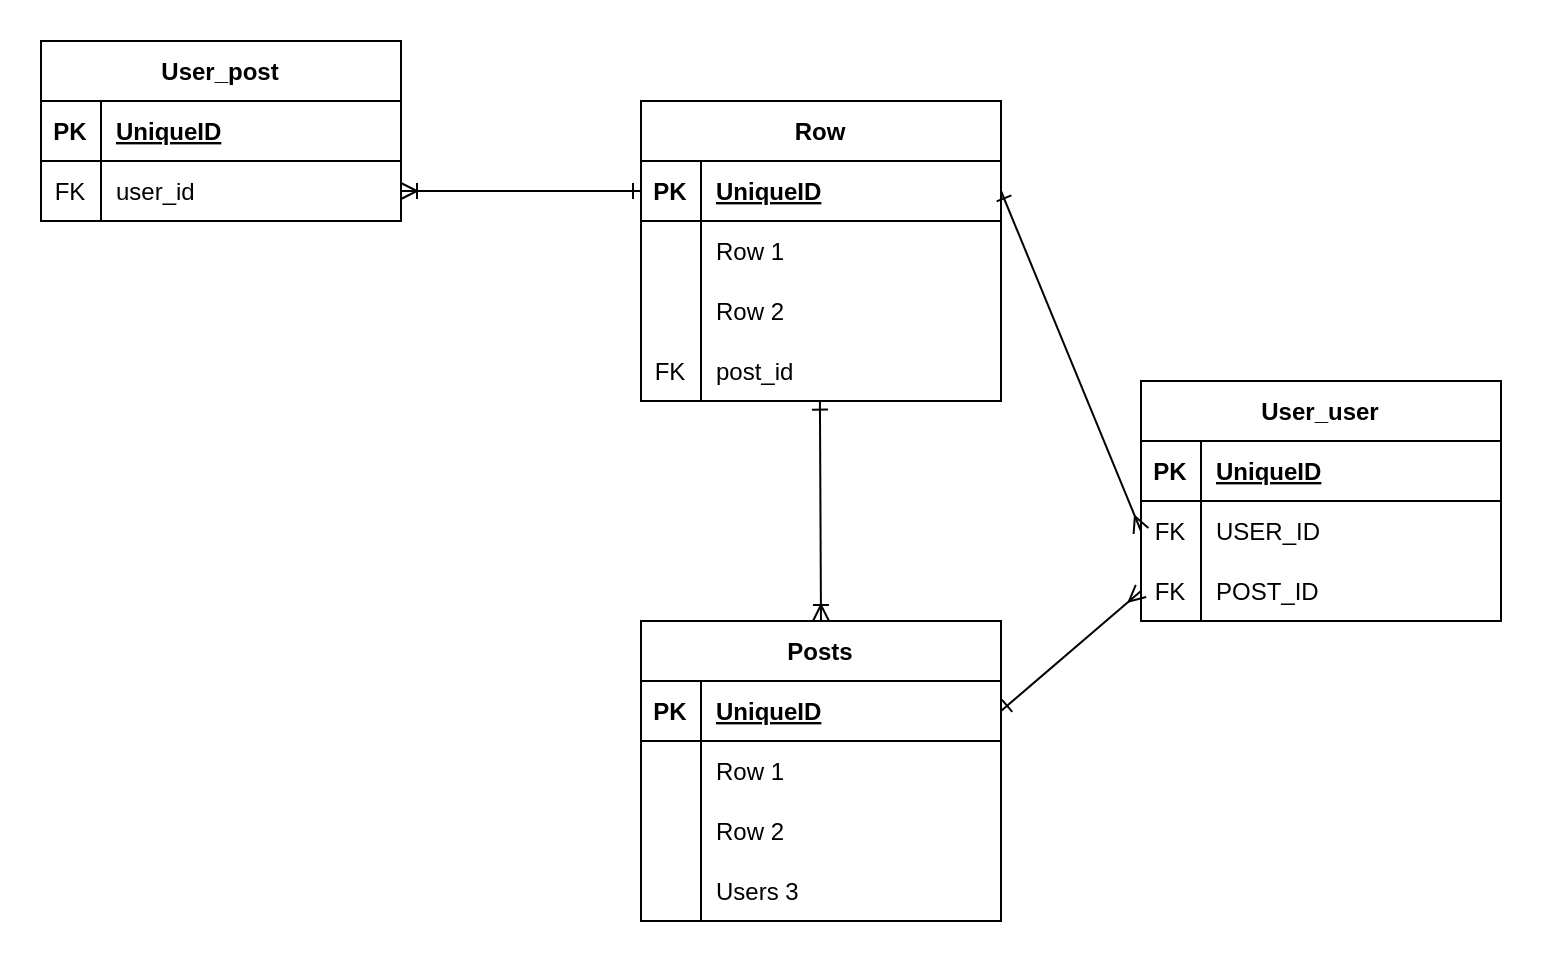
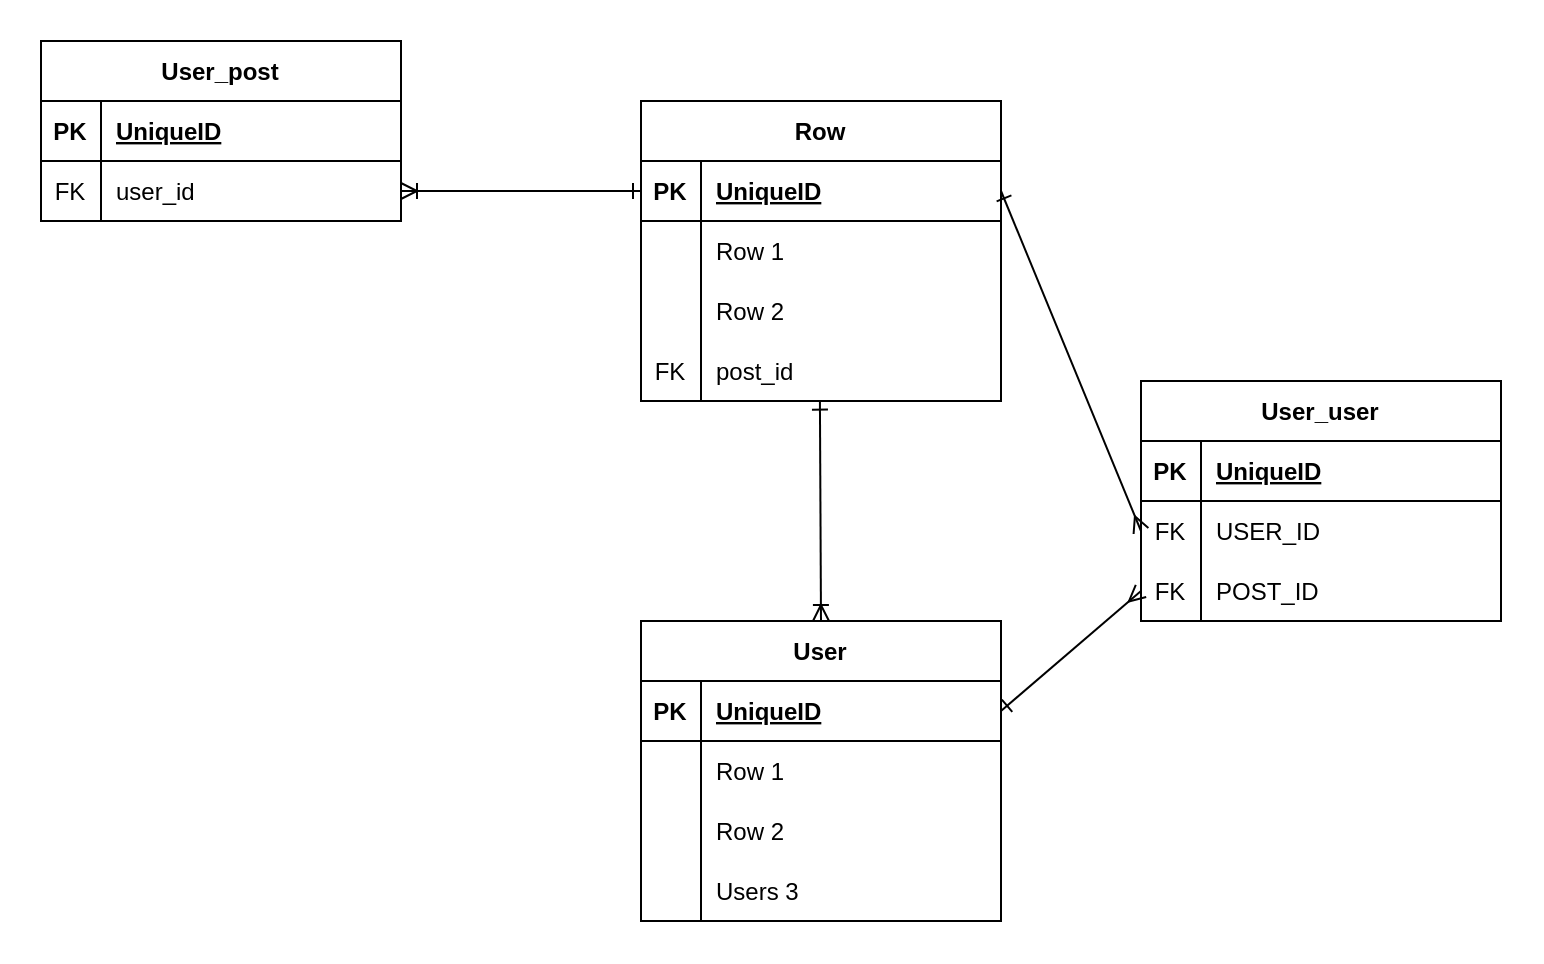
node "Posts": label "Posts" -> "User"
